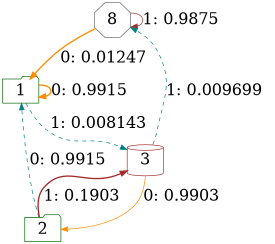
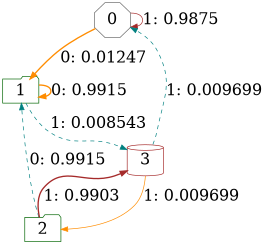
node "8": label "8" -> "0"
edge "1" -> "3": label "1: 0.008143  " -> "1: 0.008543  "
edge "2" -> "3": label "1: 0.1903   " -> "1: 0.9903   "
edge "3" -> "2": label "0: 0.9903   " -> "1: 0.009699  "
